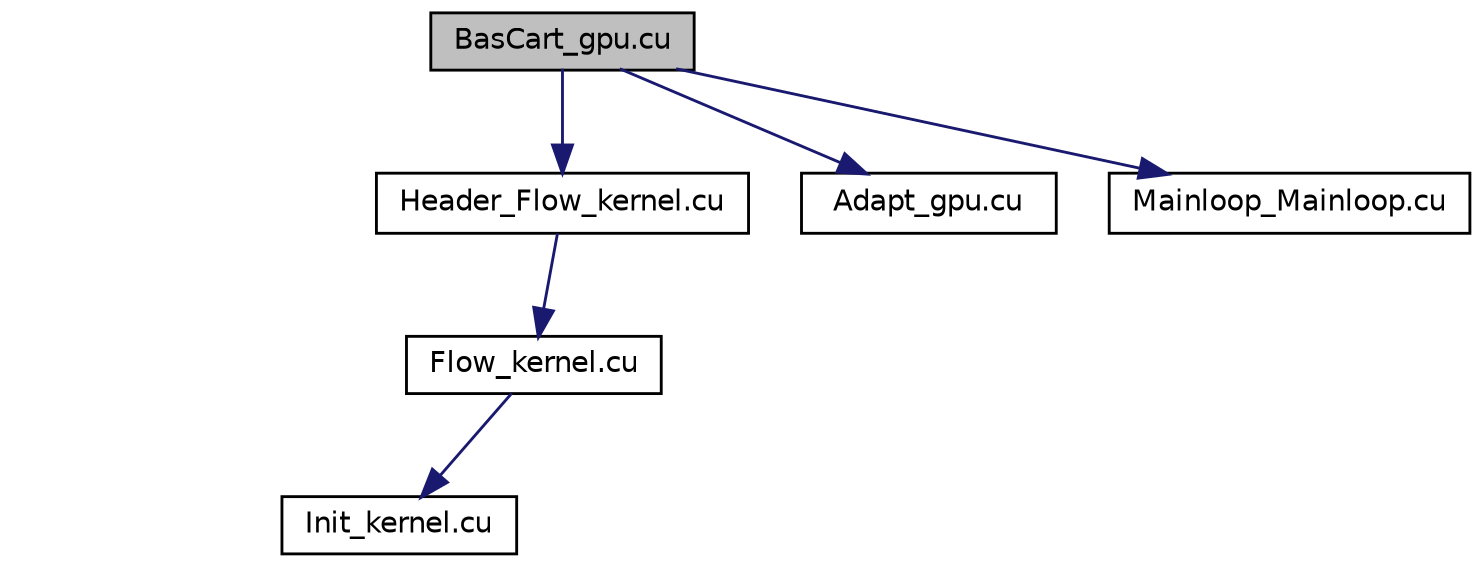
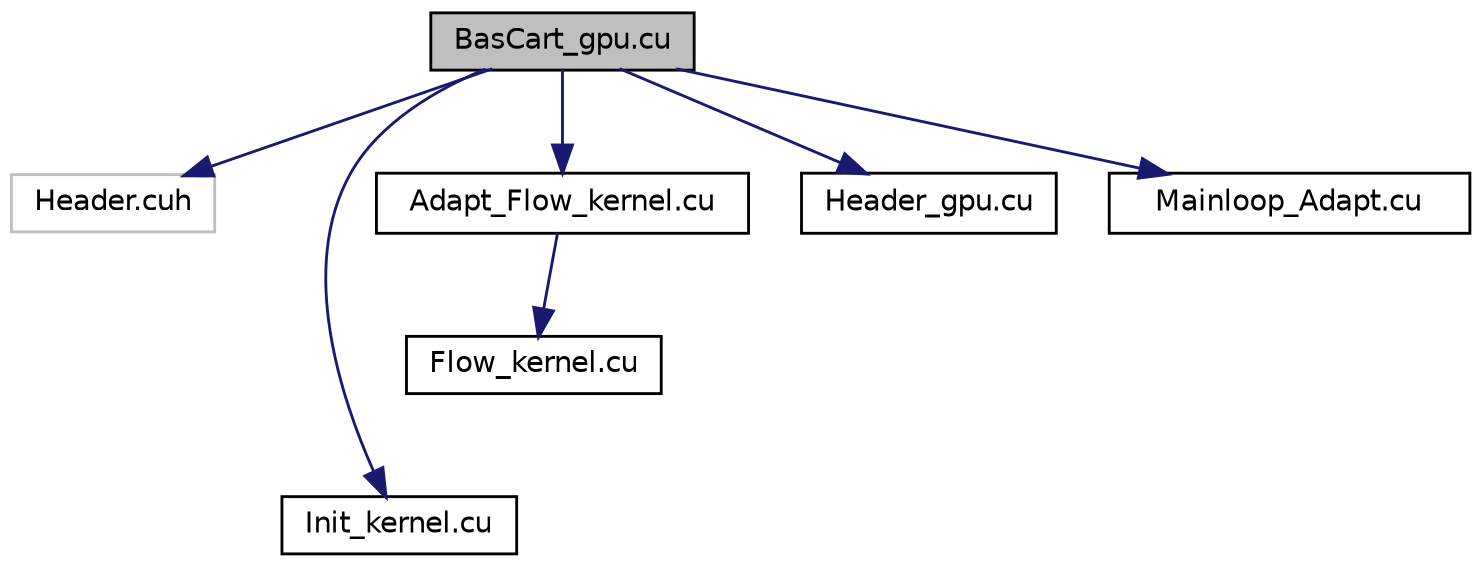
node "Header.cuh": added
node "Header_Flow_kernel.cu": label "Header_Flow_kernel.cu" -> "Adapt_Flow_kernel.cu"
node "Adapt_gpu.cu": label "Adapt_gpu.cu" -> "Header_gpu.cu"
node "Mainloop_Mainloop.cu": label "Mainloop_Mainloop.cu" -> "Mainloop_Adapt.cu"
edge "Flow_kernel.cu" -> "Init_kernel.cu": now "BasCart_gpu.cu" -> "Init_kernel.cu"
